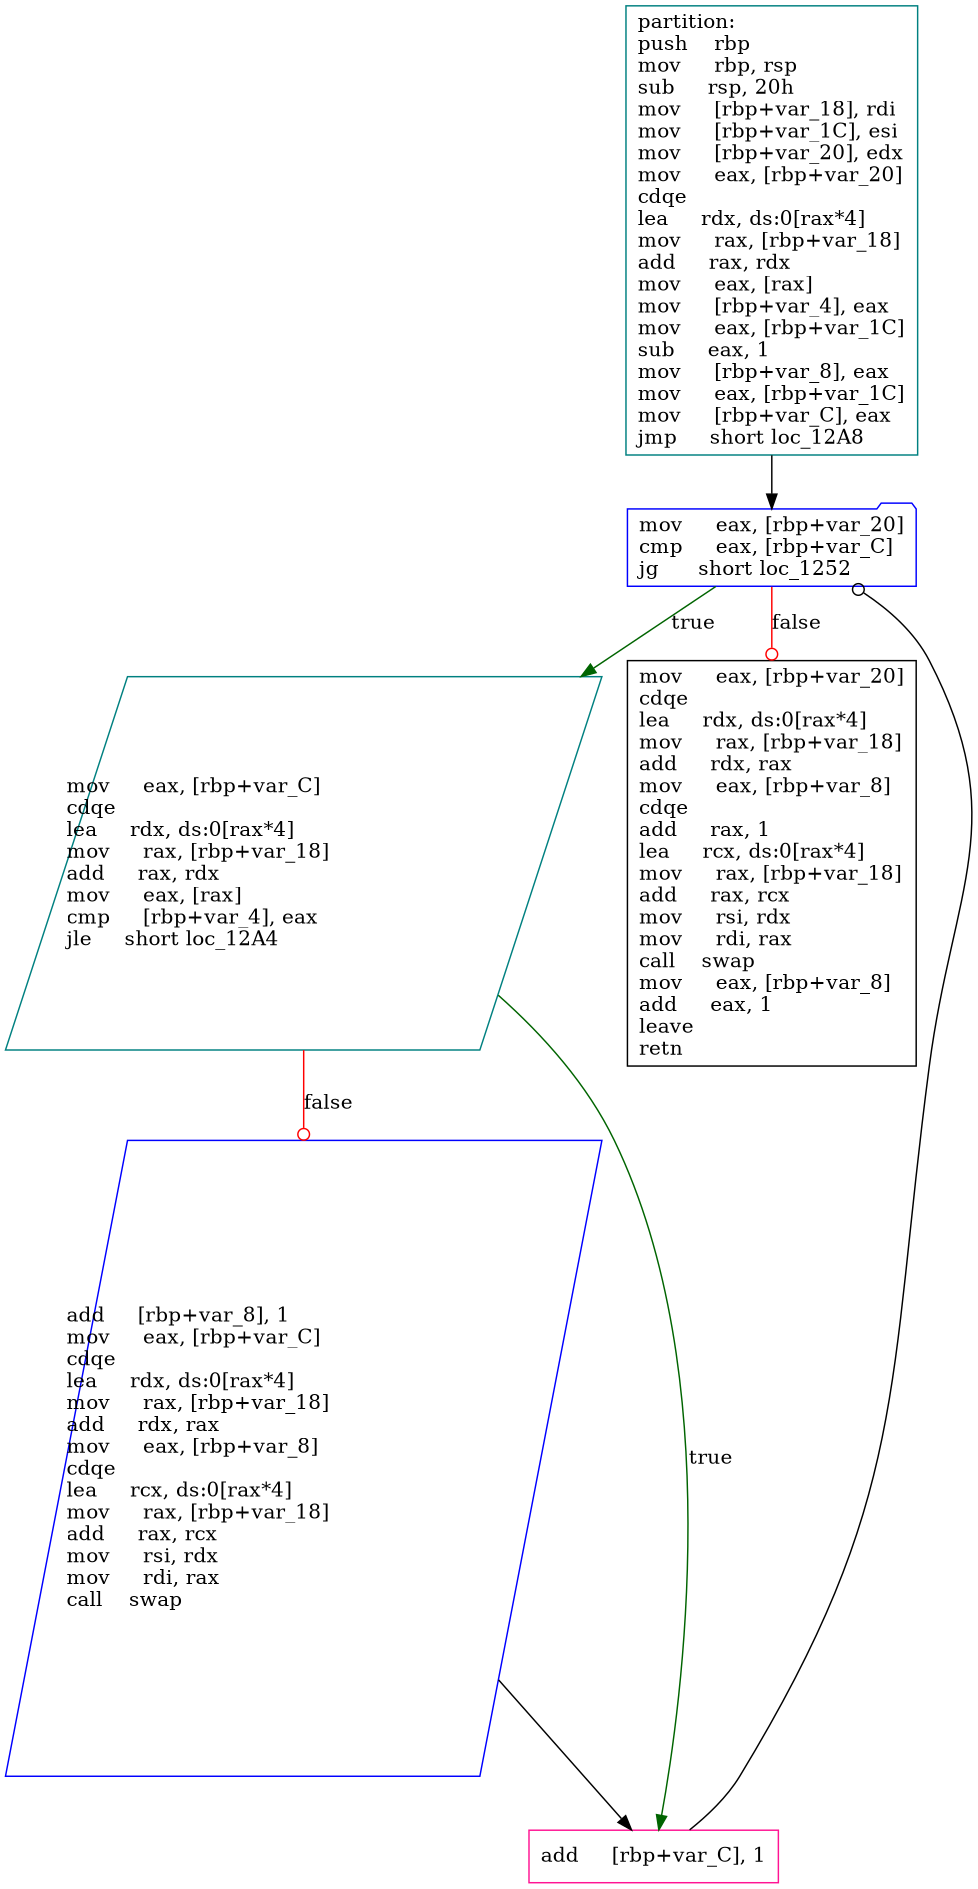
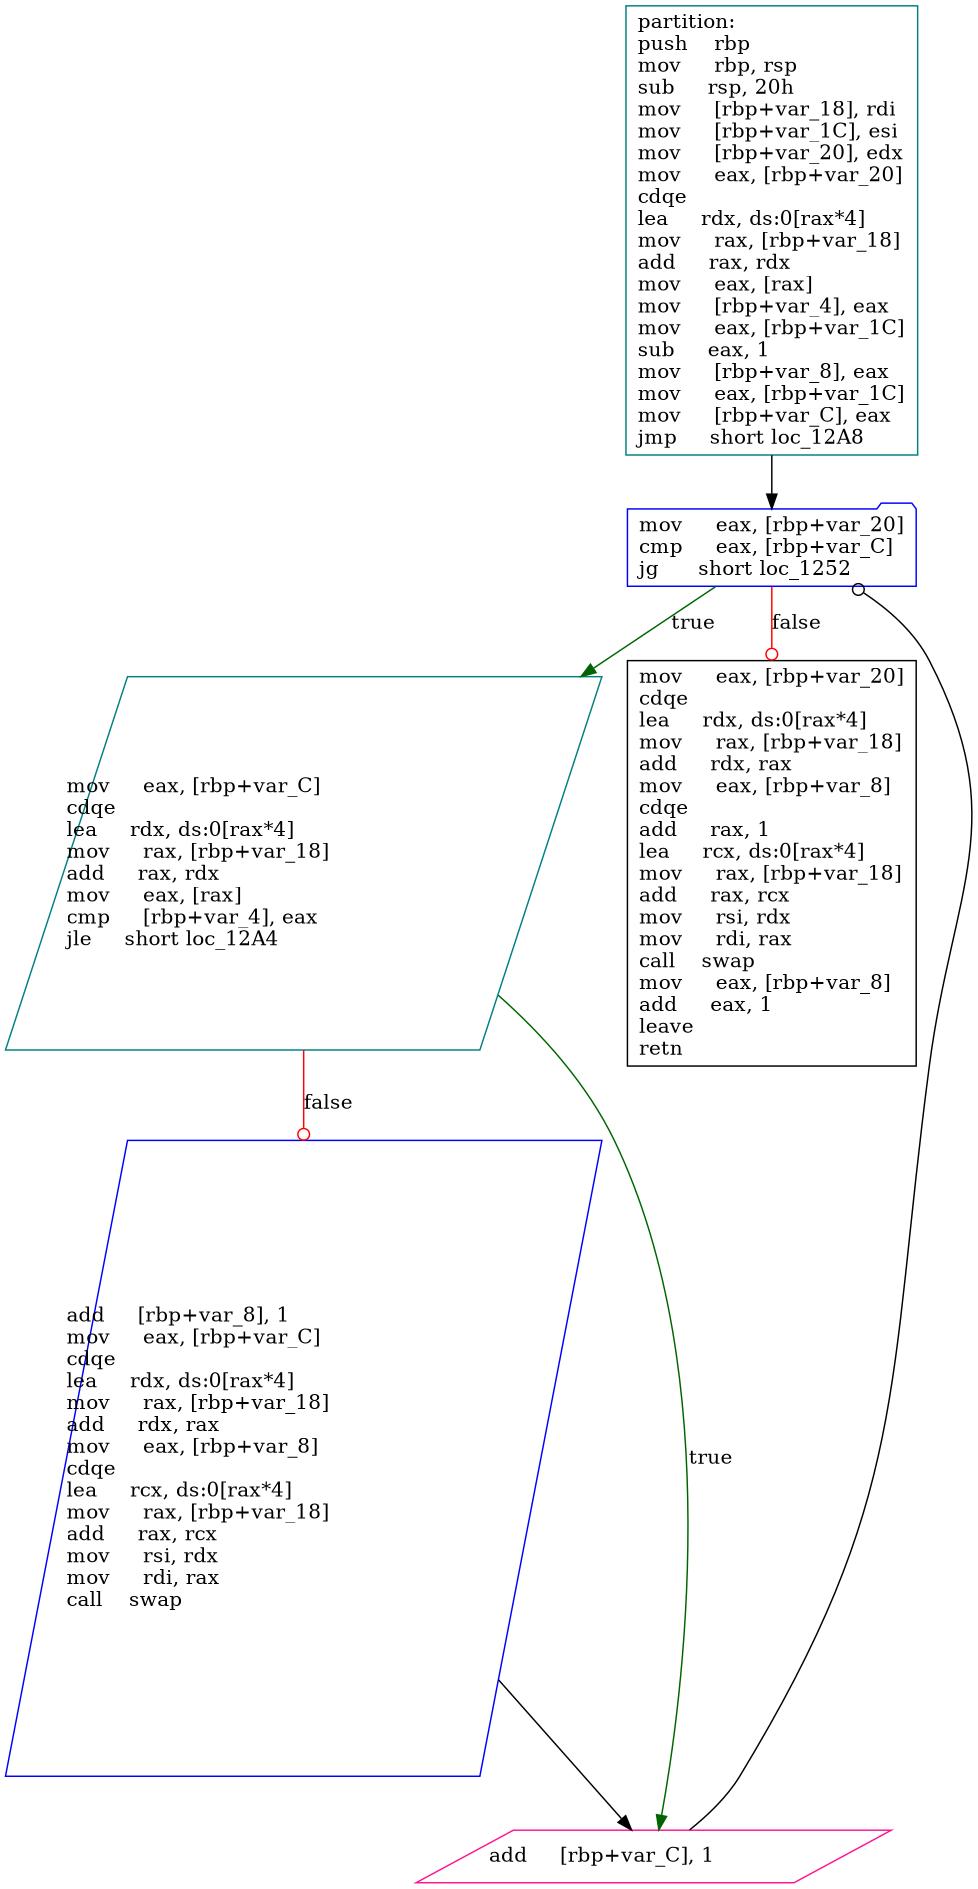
node "add     [rbp+var_C], 1": shape box -> parallelogram
